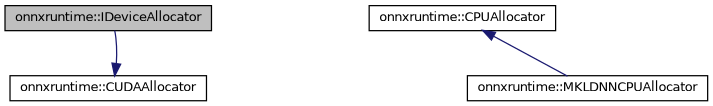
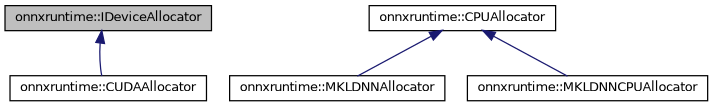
edge "onnxruntime::IDeviceAllocator" -> "onnxruntime::CUDAAllocator": reversed
node "onnxruntime::MKLDNNAllocator": added
